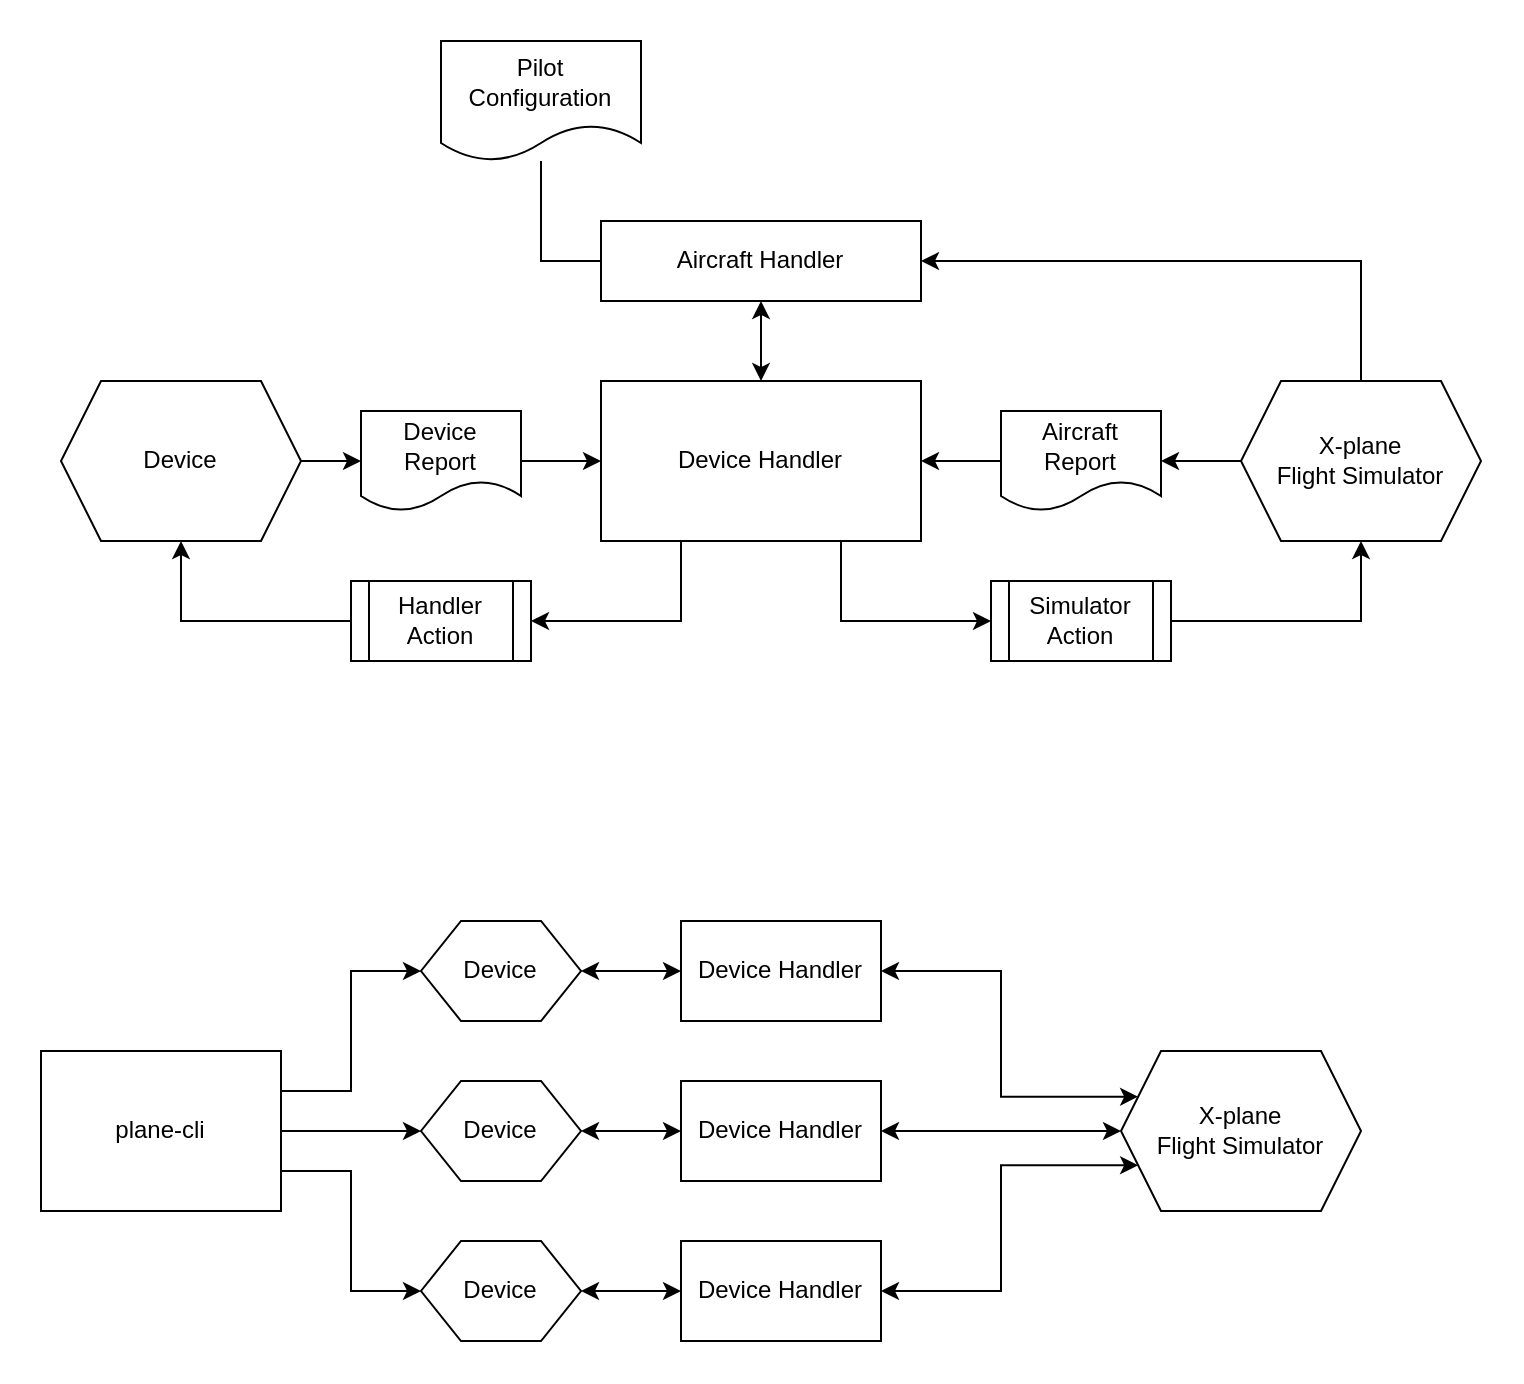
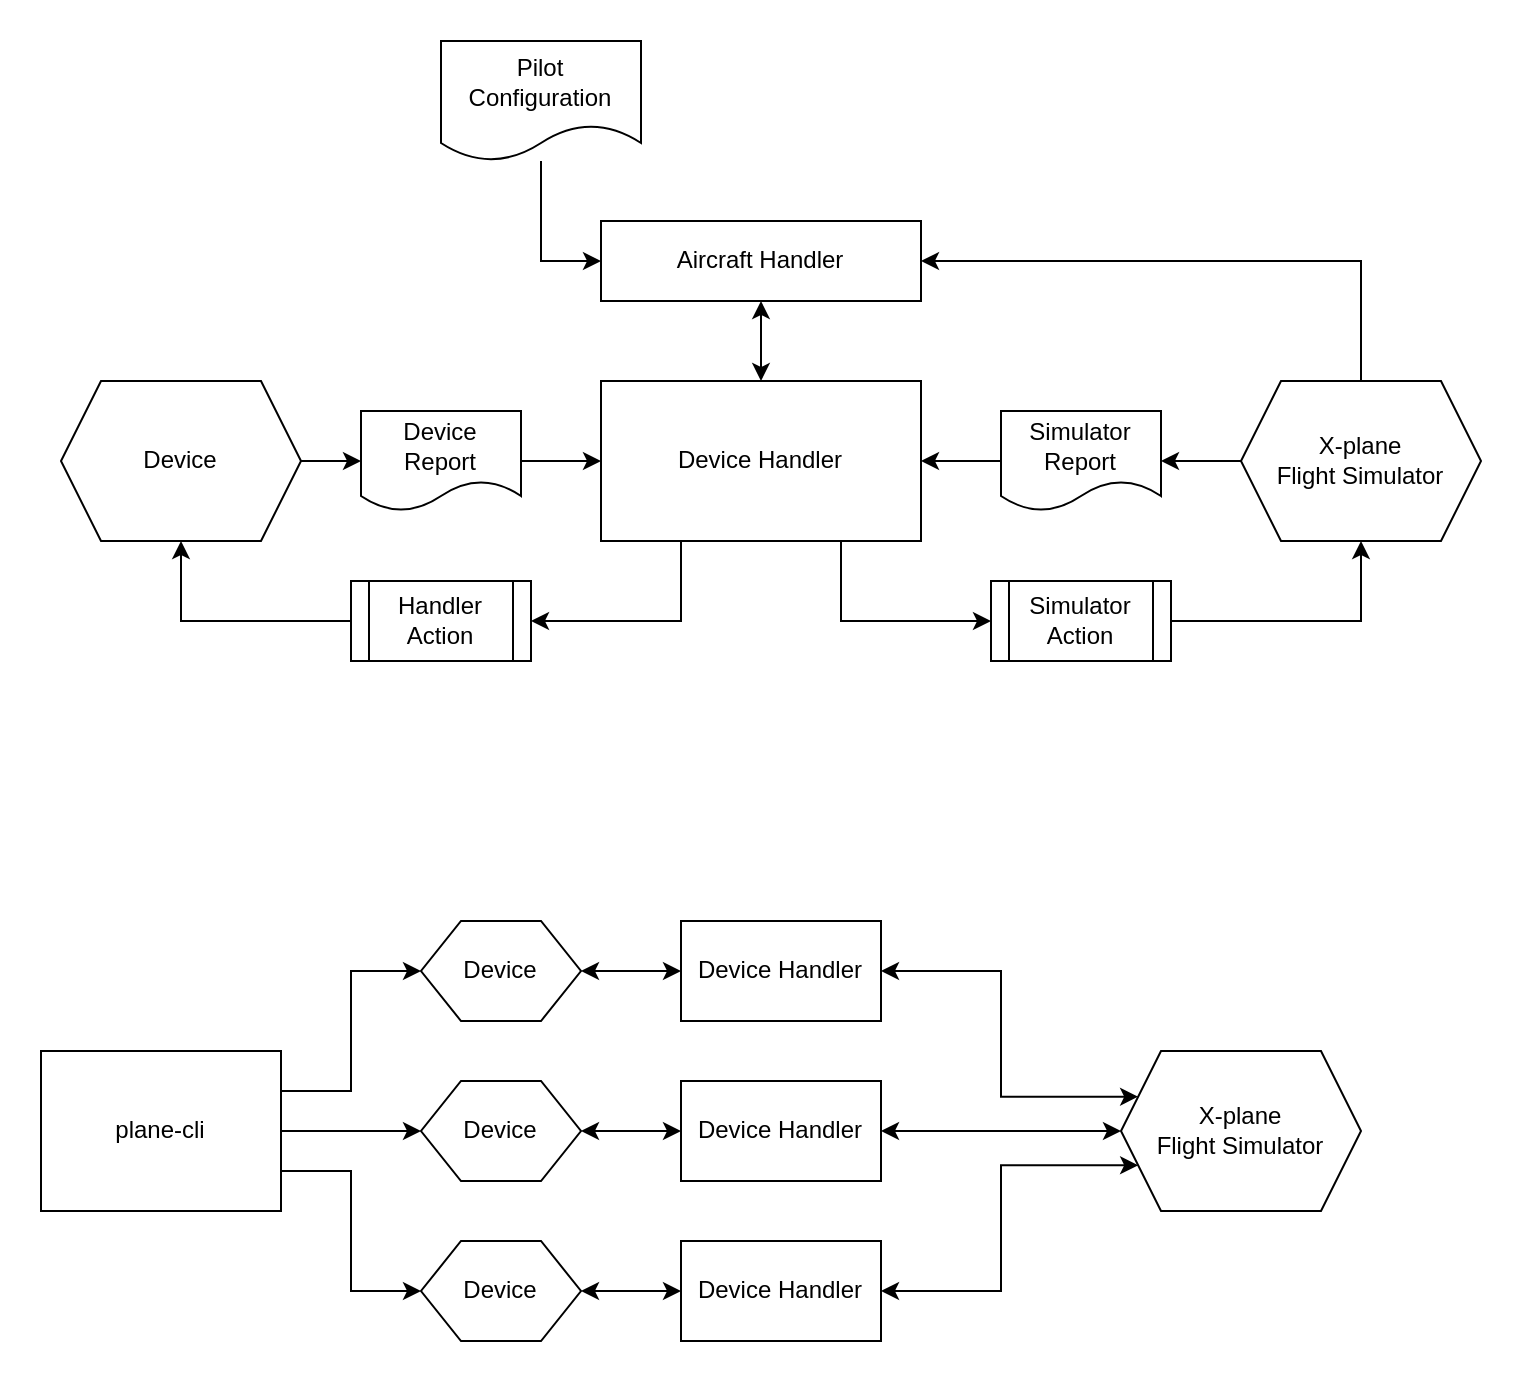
edge "Pilot Configuration" -- "Aircraft Handler": arrowhead none -> classic
node "Aircraft Report": label "Aircraft Report" -> "Simulator Report"
